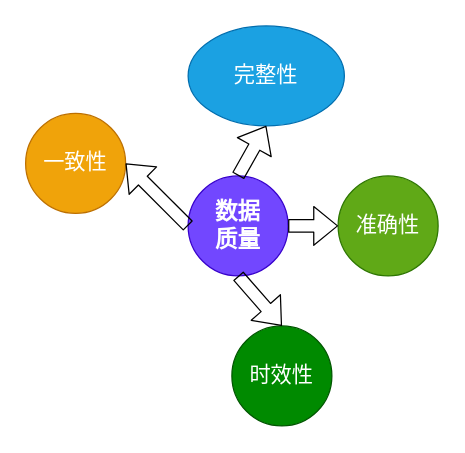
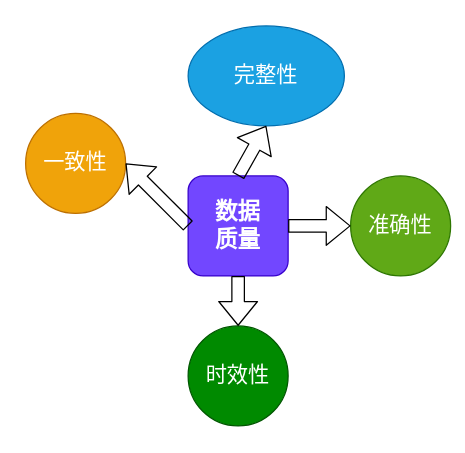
node "数据 质量": shape ellipse -> rounded rectangle
node "准确性": moved (388, 226) -> (401, 226)
node "时效性": moved (282, 376) -> (238, 376)
